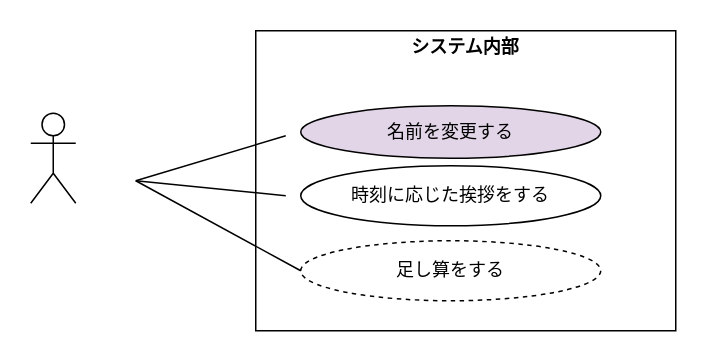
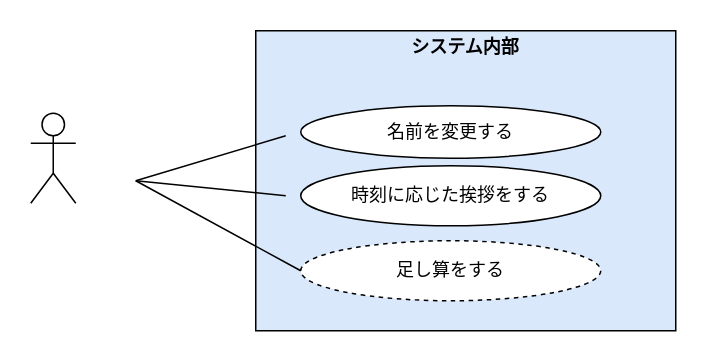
node "システム内部": fillcolor #ffffff -> #dae8fc
node "名前を変更する": fillcolor #e1d5e7 -> #ffffff
